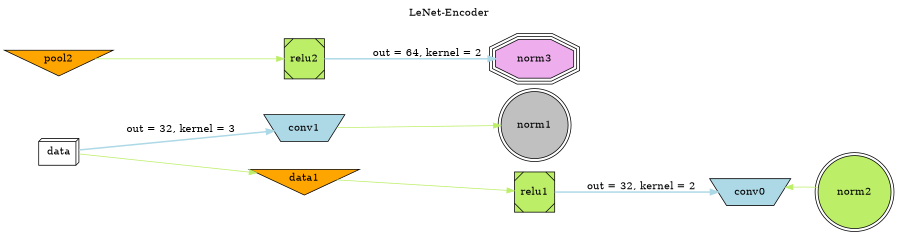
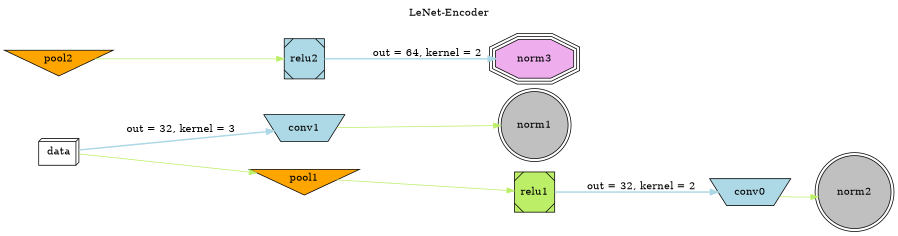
node "relu2": fillcolor darkolivegreen2 -> lightblue
node "data1": label "data1" -> "pool1"
edge "norm2" -> "conv0": reversed
node "norm2": fillcolor darkolivegreen2 -> grey
